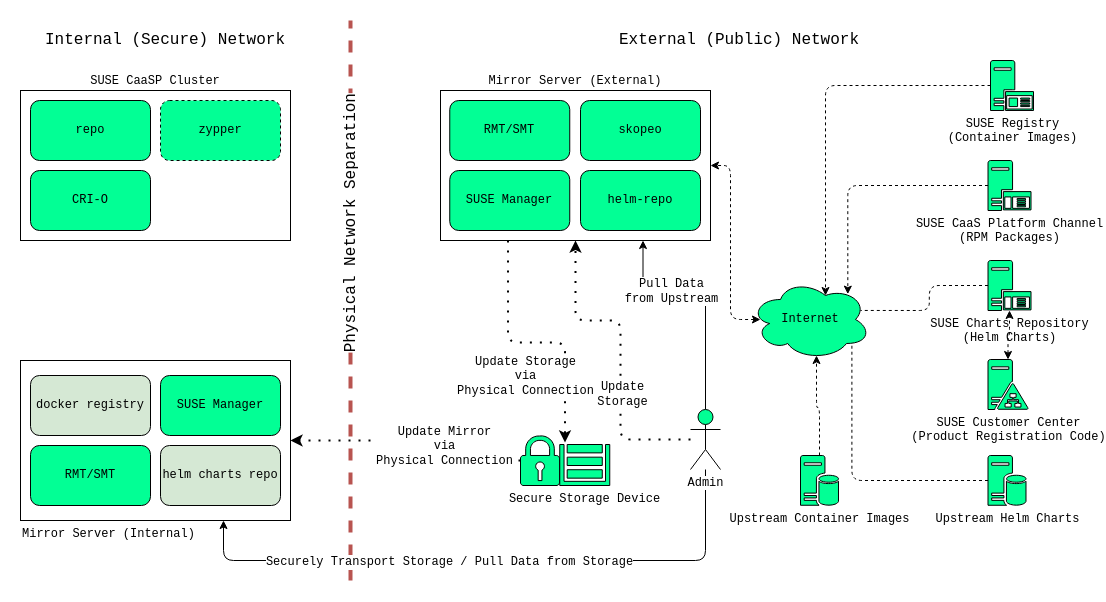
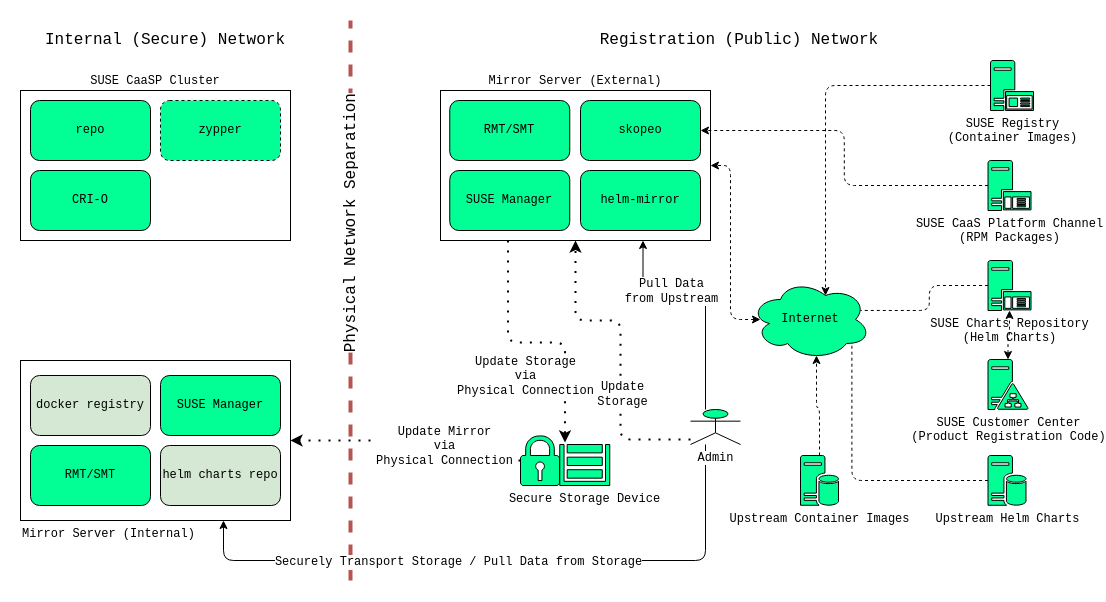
node "External (Public) Network": label "External (Public) Network" -> "Registration (Public) Network"
node "helm-repo": label "helm-repo" -> "helm-mirror"
edge "SUSE CaaS Platform Channel (RPM Packages)" -> "Internet": now "SUSE CaaS Platform Channel (RPM Packages)" -> "skopeo"
node "Admin": size 30x60 -> 50x35
